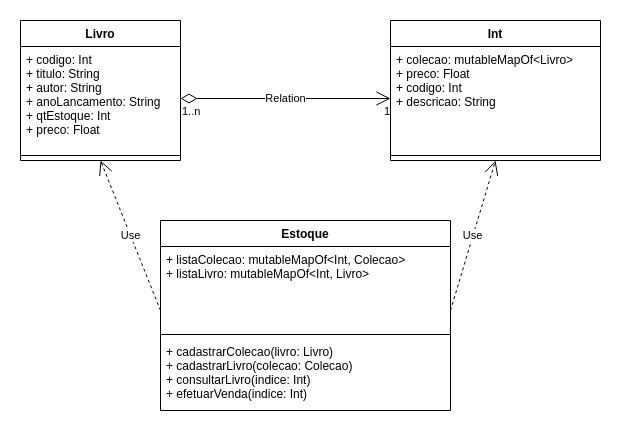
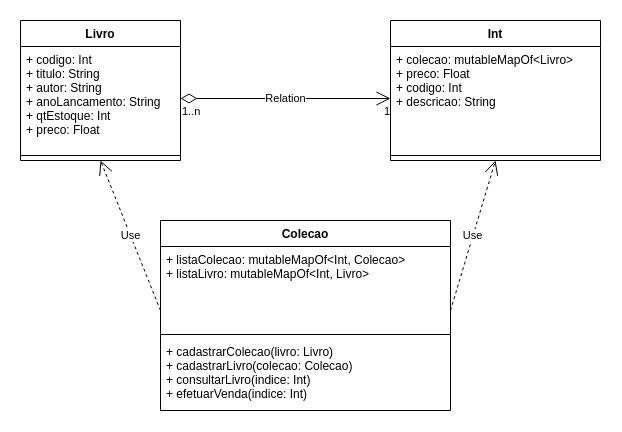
node "Estoque": label "Estoque" -> "Colecao"
